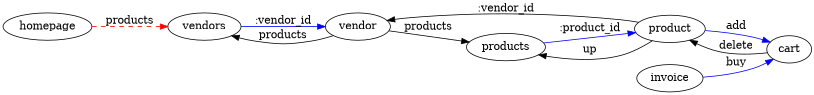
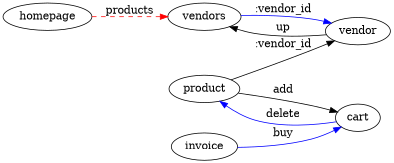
edge "product" -> "cart": color blue -> black
edge "vendor" -> "vendors": label "products" -> "up"
node "products": removed
edge "cart" -> "product": color black -> blue
